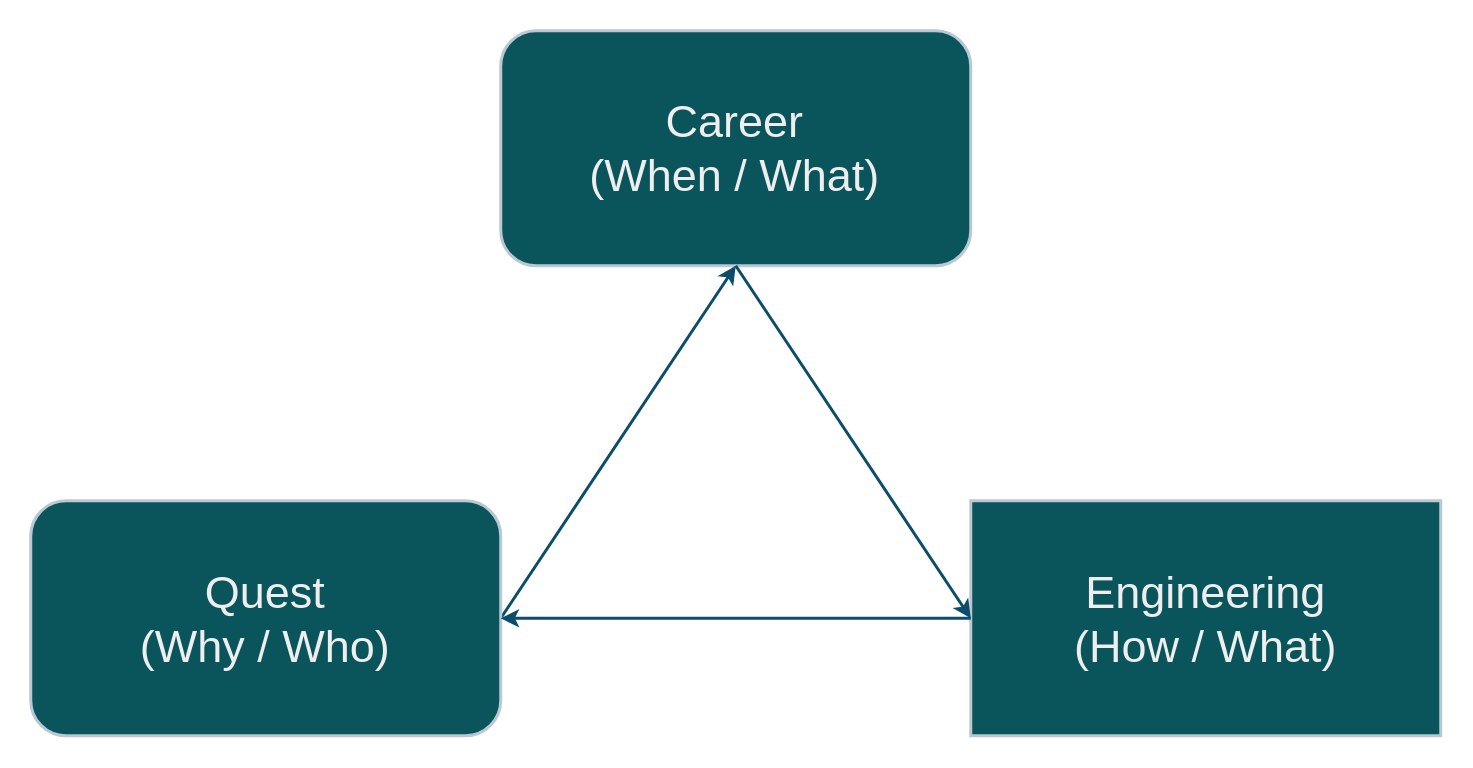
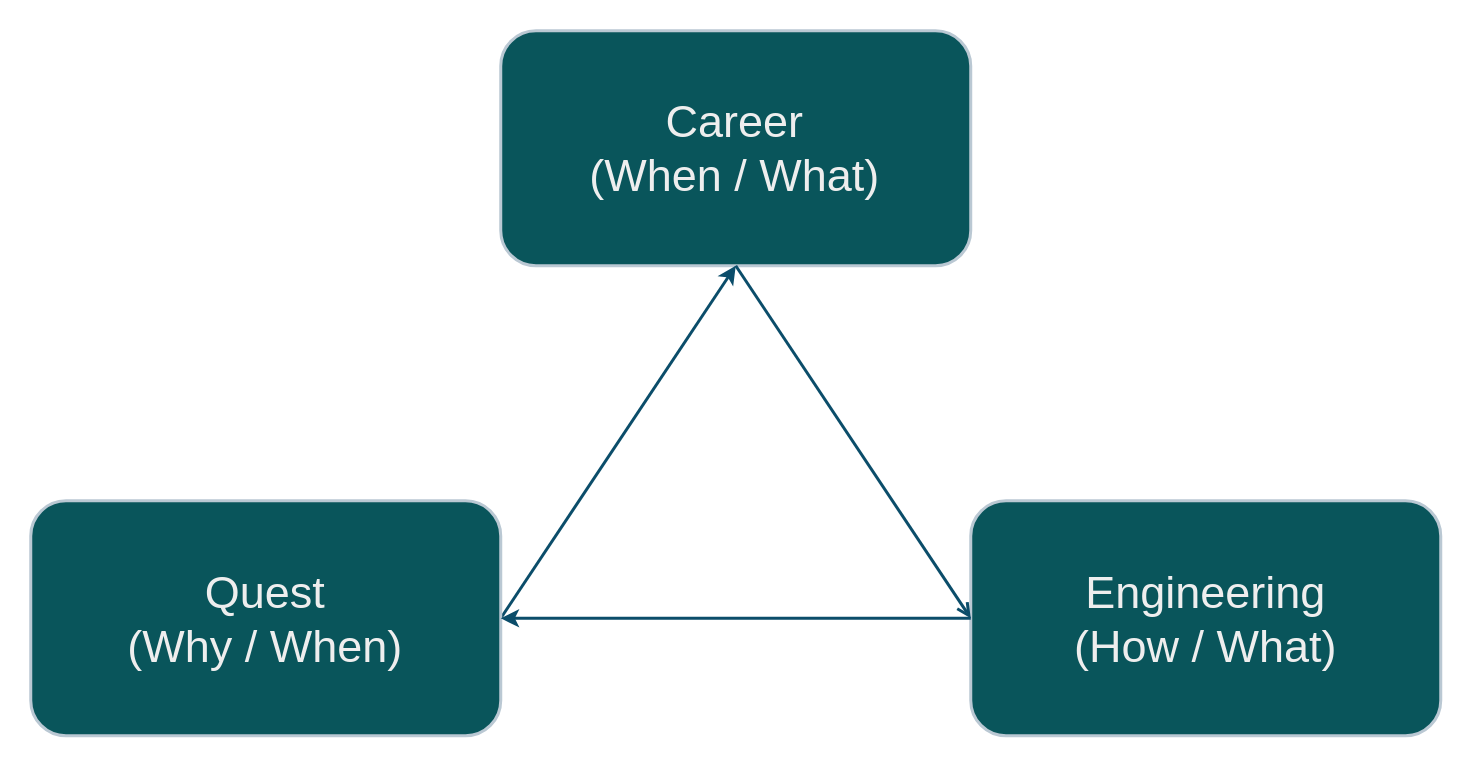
edge "Career (When / What)" -> "Engineering (How / What)": arrowhead classic -> open
node "Engineering (How / What)": shape rectangle -> rounded rectangle
node "Quest (Why / Who)": label "Quest (Why / Who)" -> "Quest (Why / When)"
